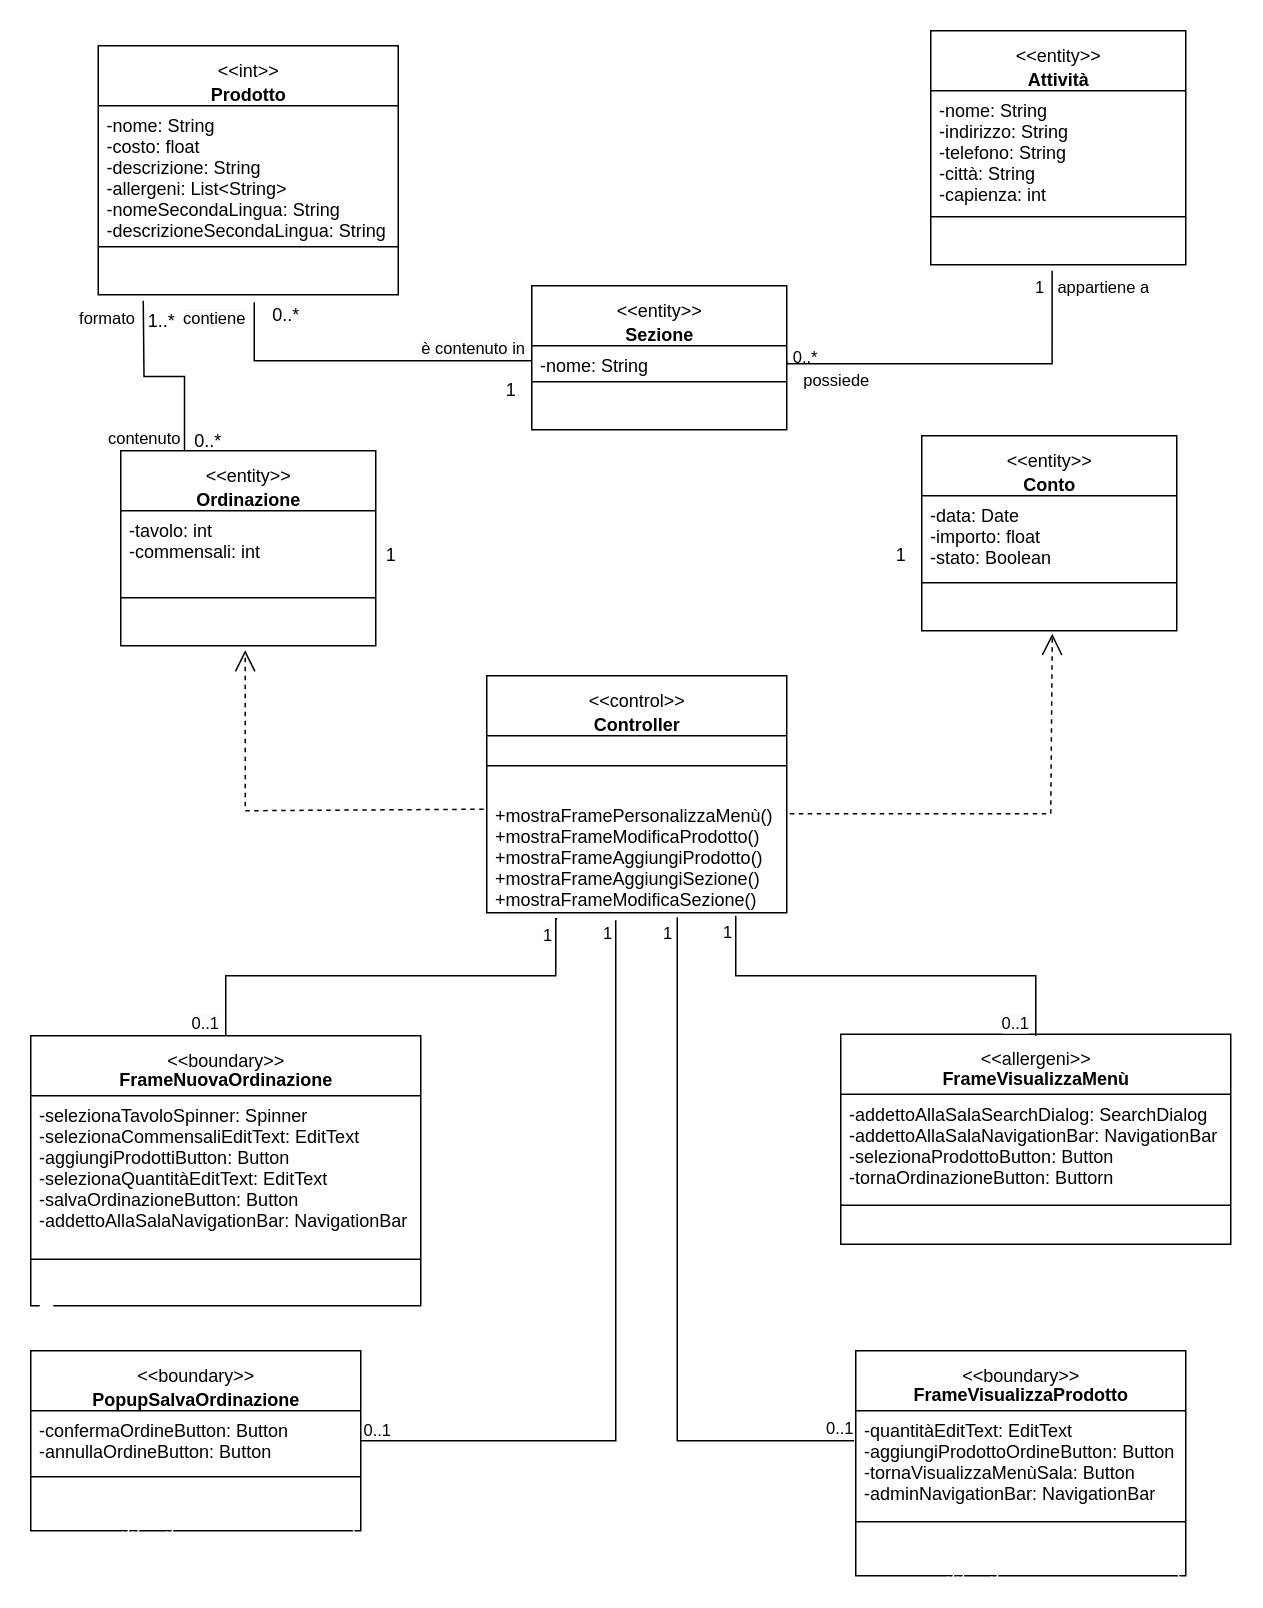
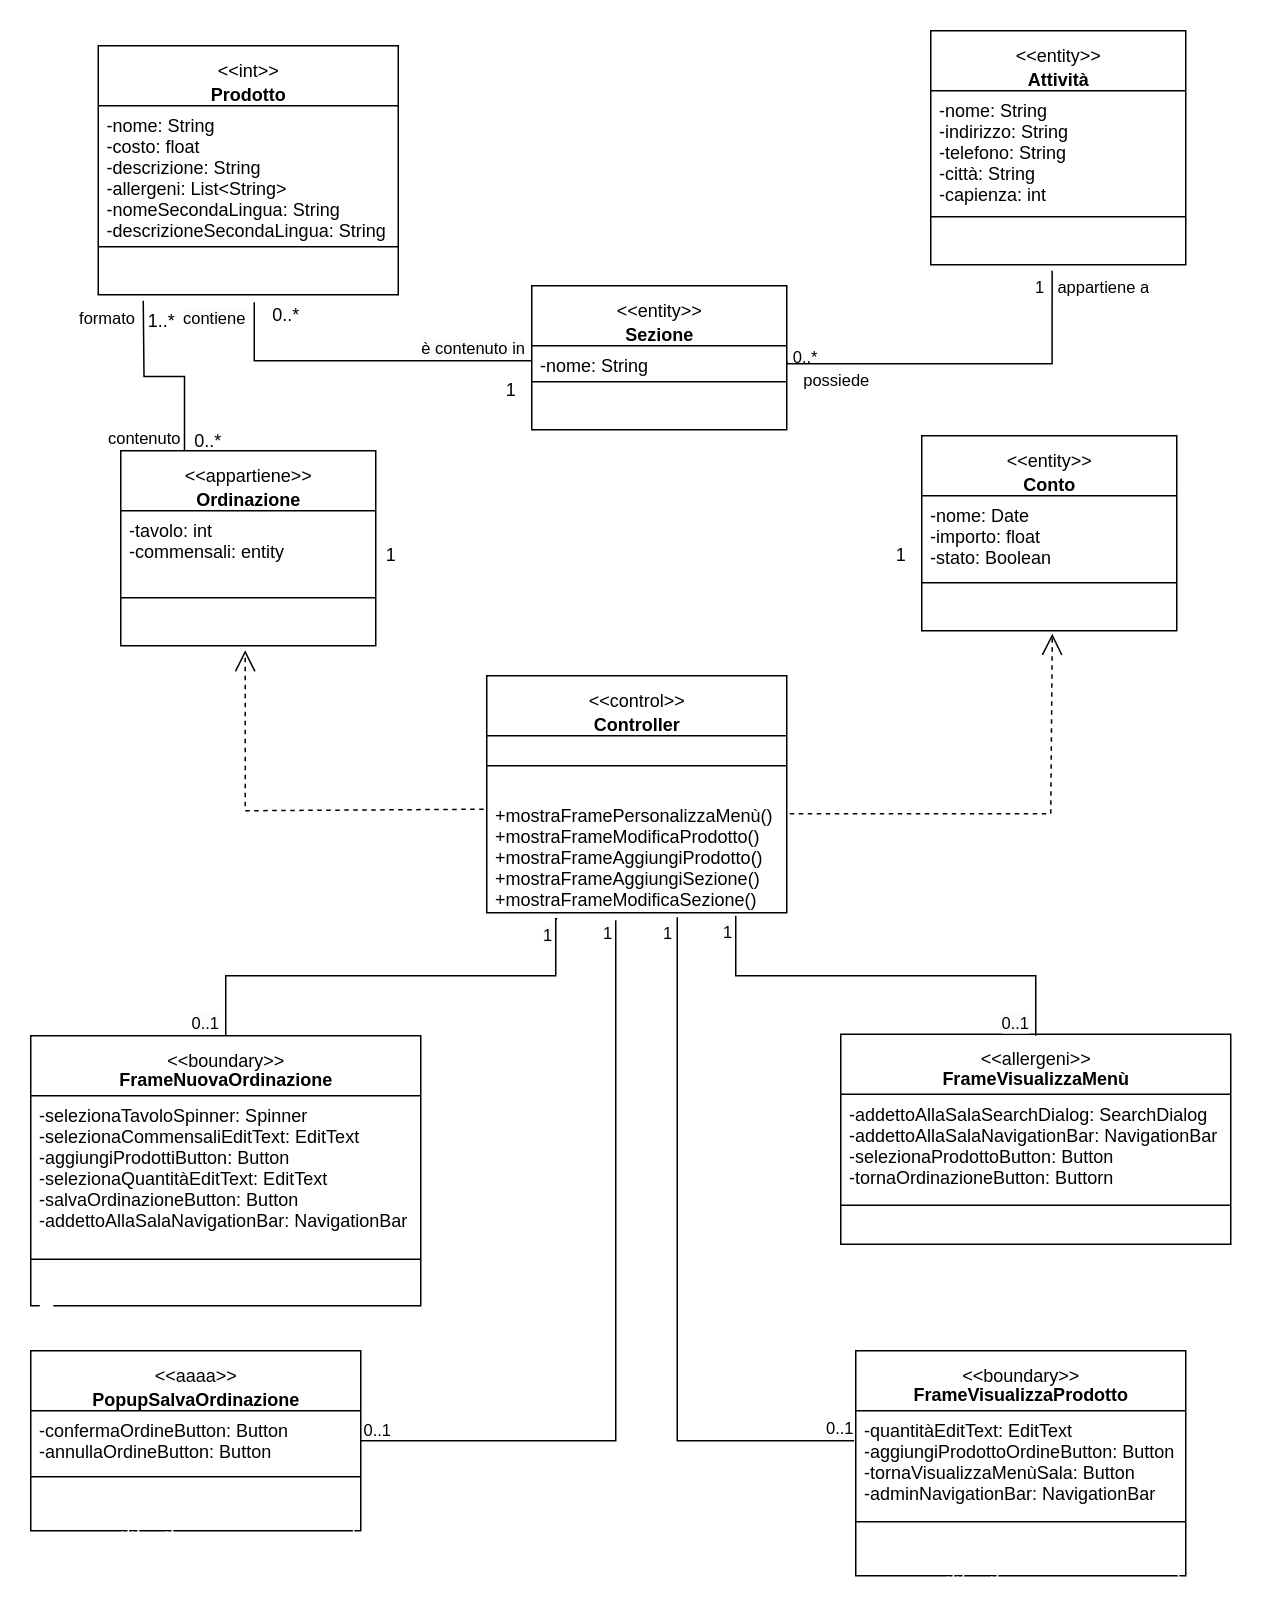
node "<<entity>> Ordinazione": label "<<entity>> Ordinazione" -> "<<appartiene>> Ordinazione"
node "-data: Date -importo: float -stato: Boolean": label "-data: Date -importo: float -stato: Boolean" -> "-nome: Date -importo: float -stato: Boolean"
node "-tavolo: int -commensali: int": label "-tavolo: int -commensali: int" -> "-tavolo: int -commensali: entity"
node "<<boundary>> PopupSalvaOrdinazione": label "<<boundary>> PopupSalvaOrdinazione" -> "<<aaaa>> PopupSalvaOrdinazione"
